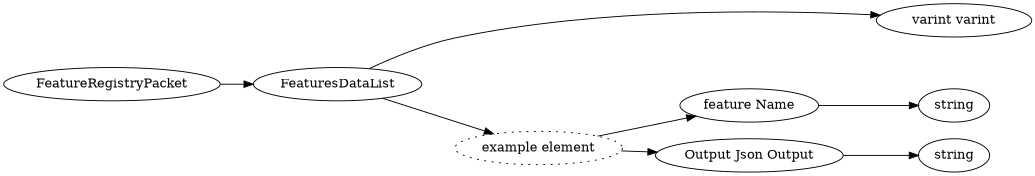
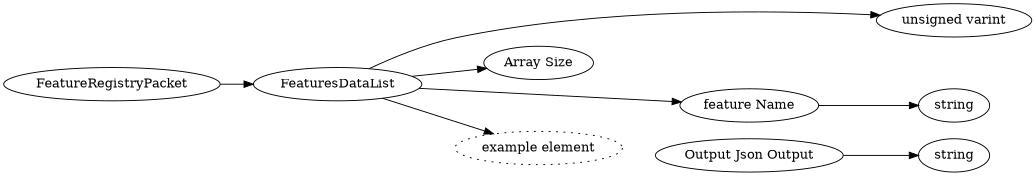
node "varint varint": label "varint varint" -> "unsigned varint"
node "Array Size": added
edge "example element" -> "feature Name": now "FeaturesDataList" -> "feature Name"
edge "example element" -> "Output Json Output": removed
